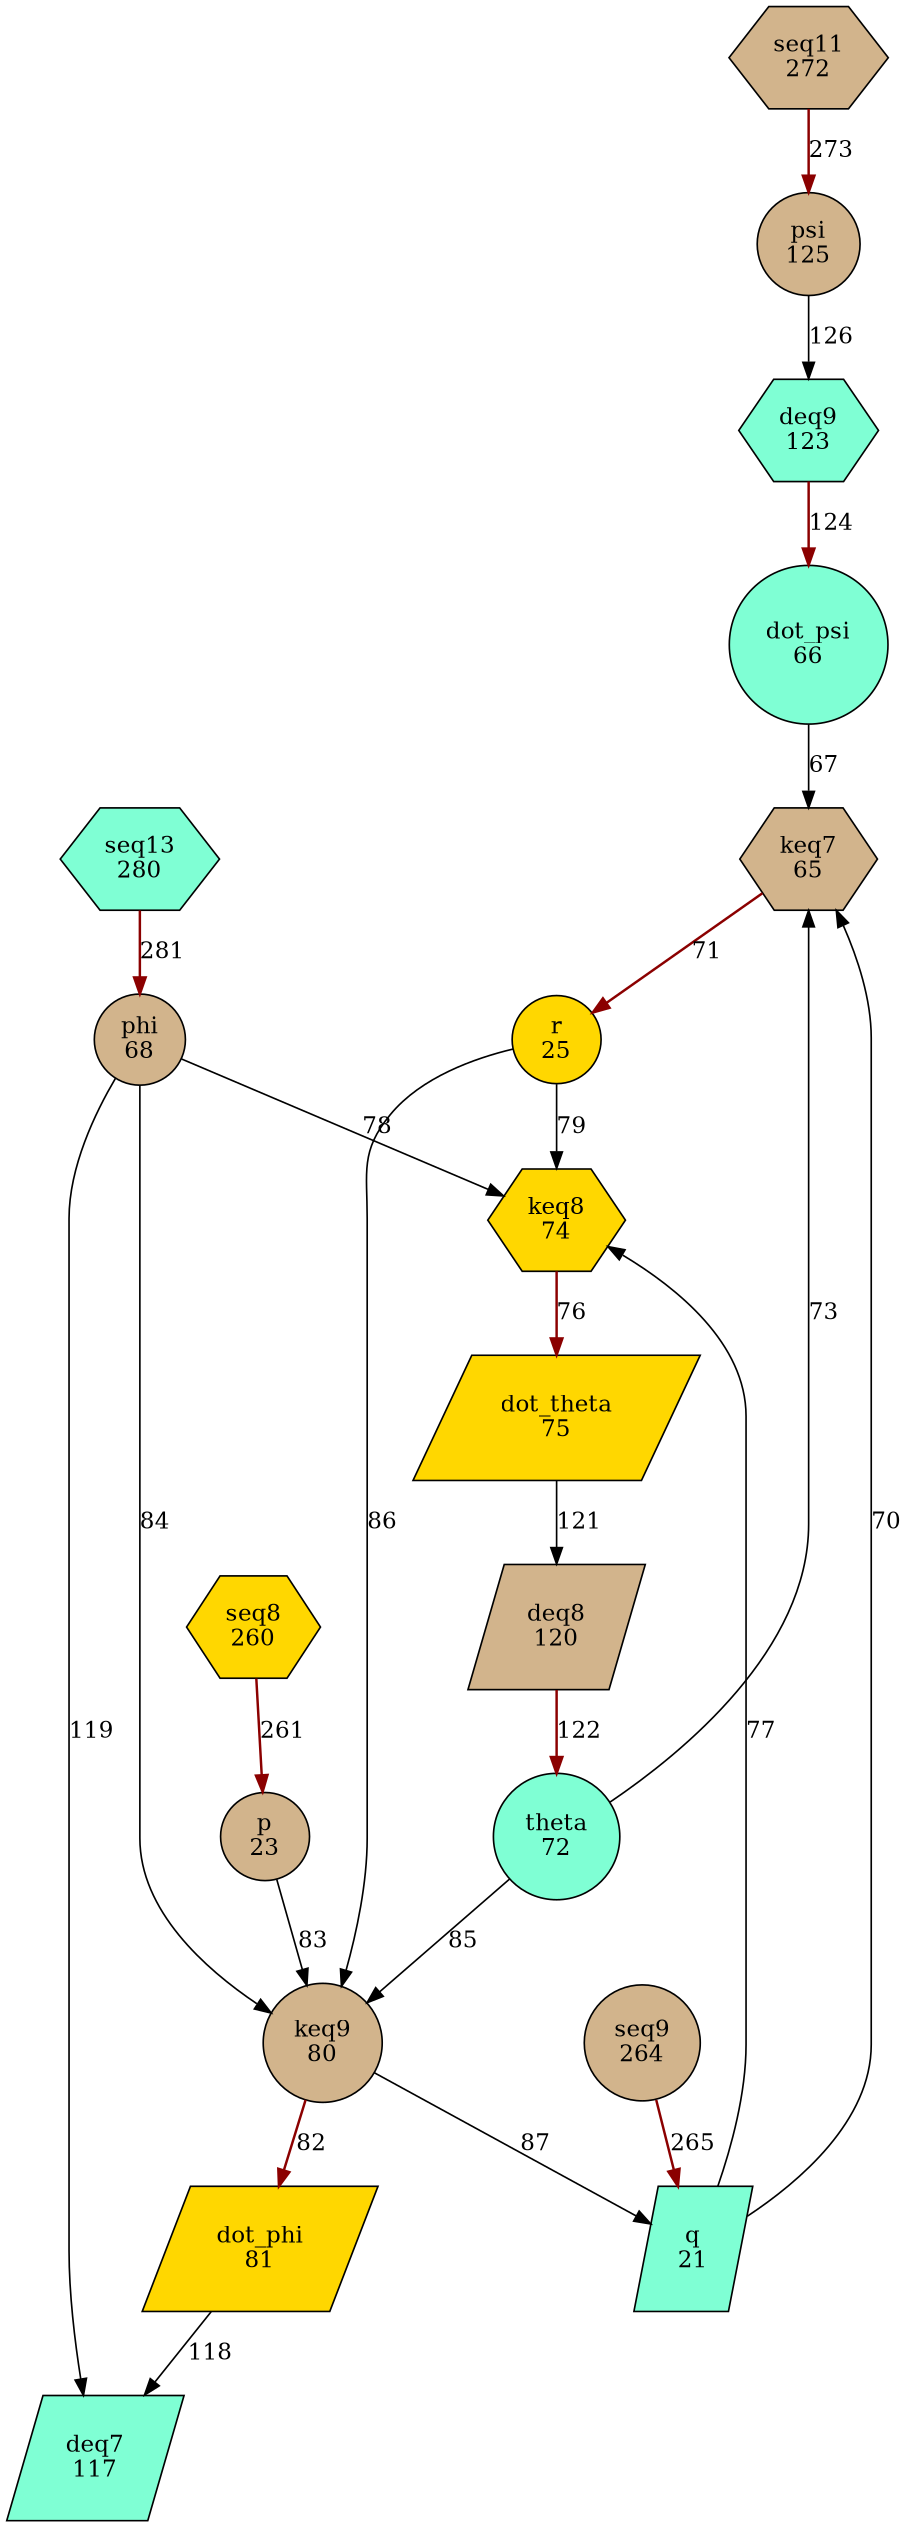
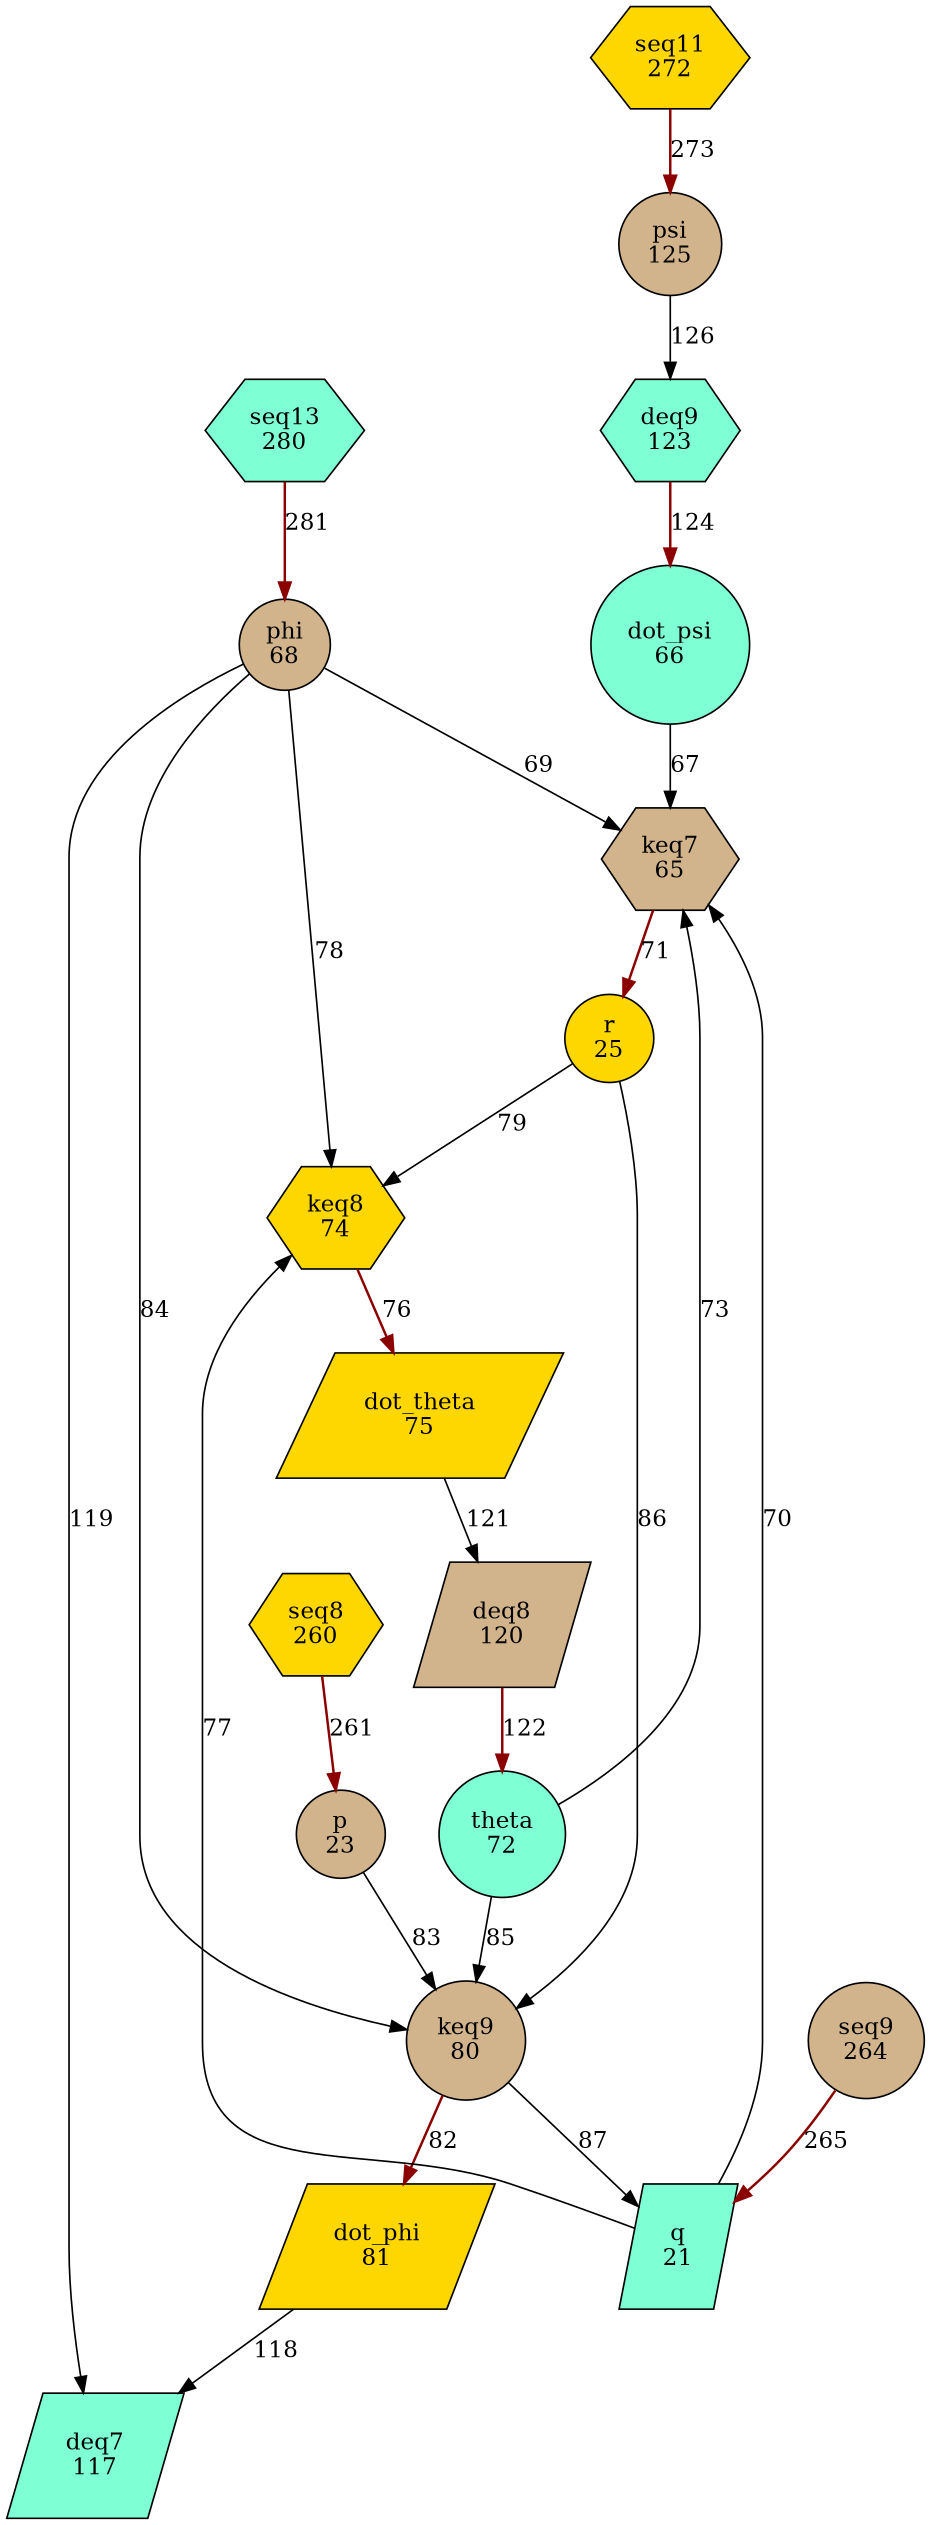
node "seq11 272": fillcolor tan -> gold
edge "phi 68" -> "keq7 65": added, label "69"
